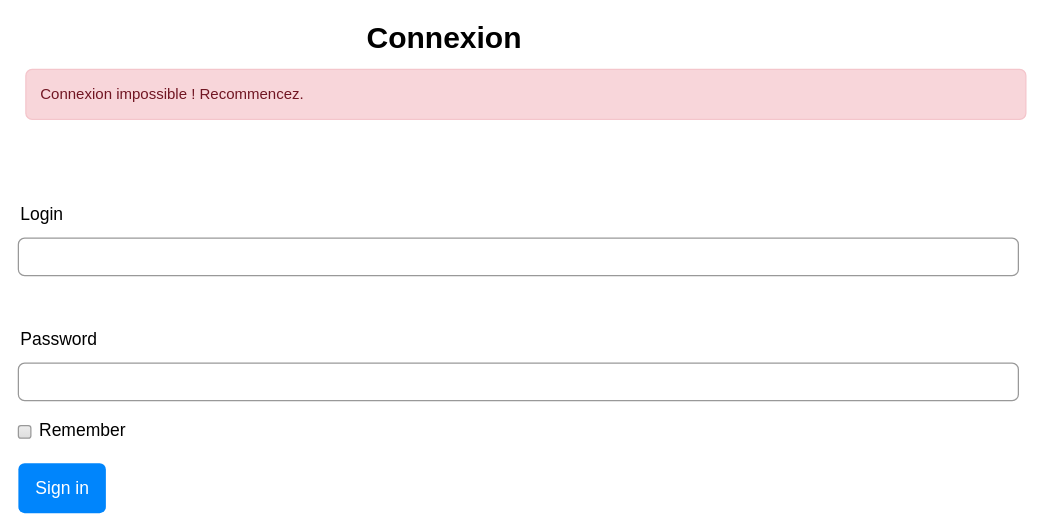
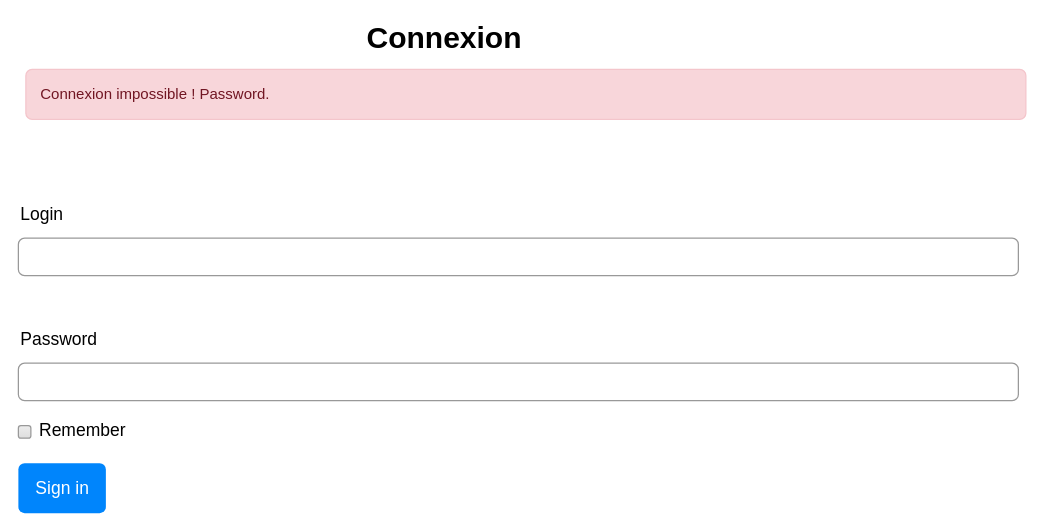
node "Connexion impossible ! Recommencez.": label "Connexion impossible ! Recommencez." -> "Connexion impossible ! Password."
